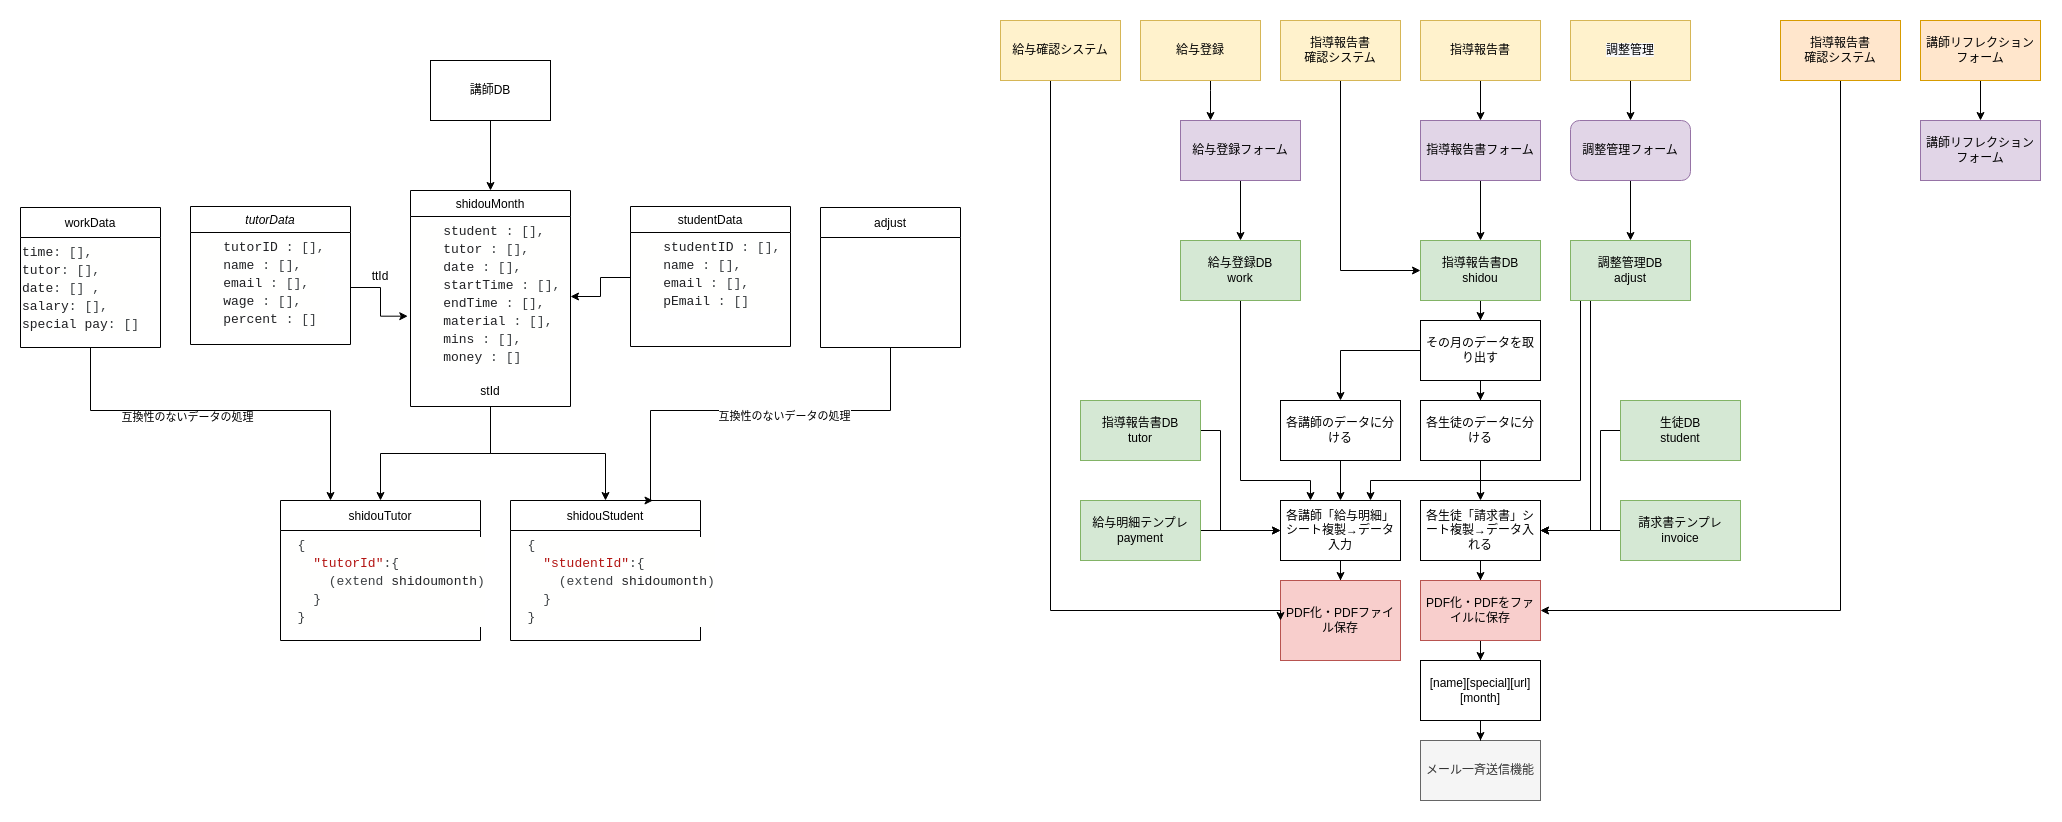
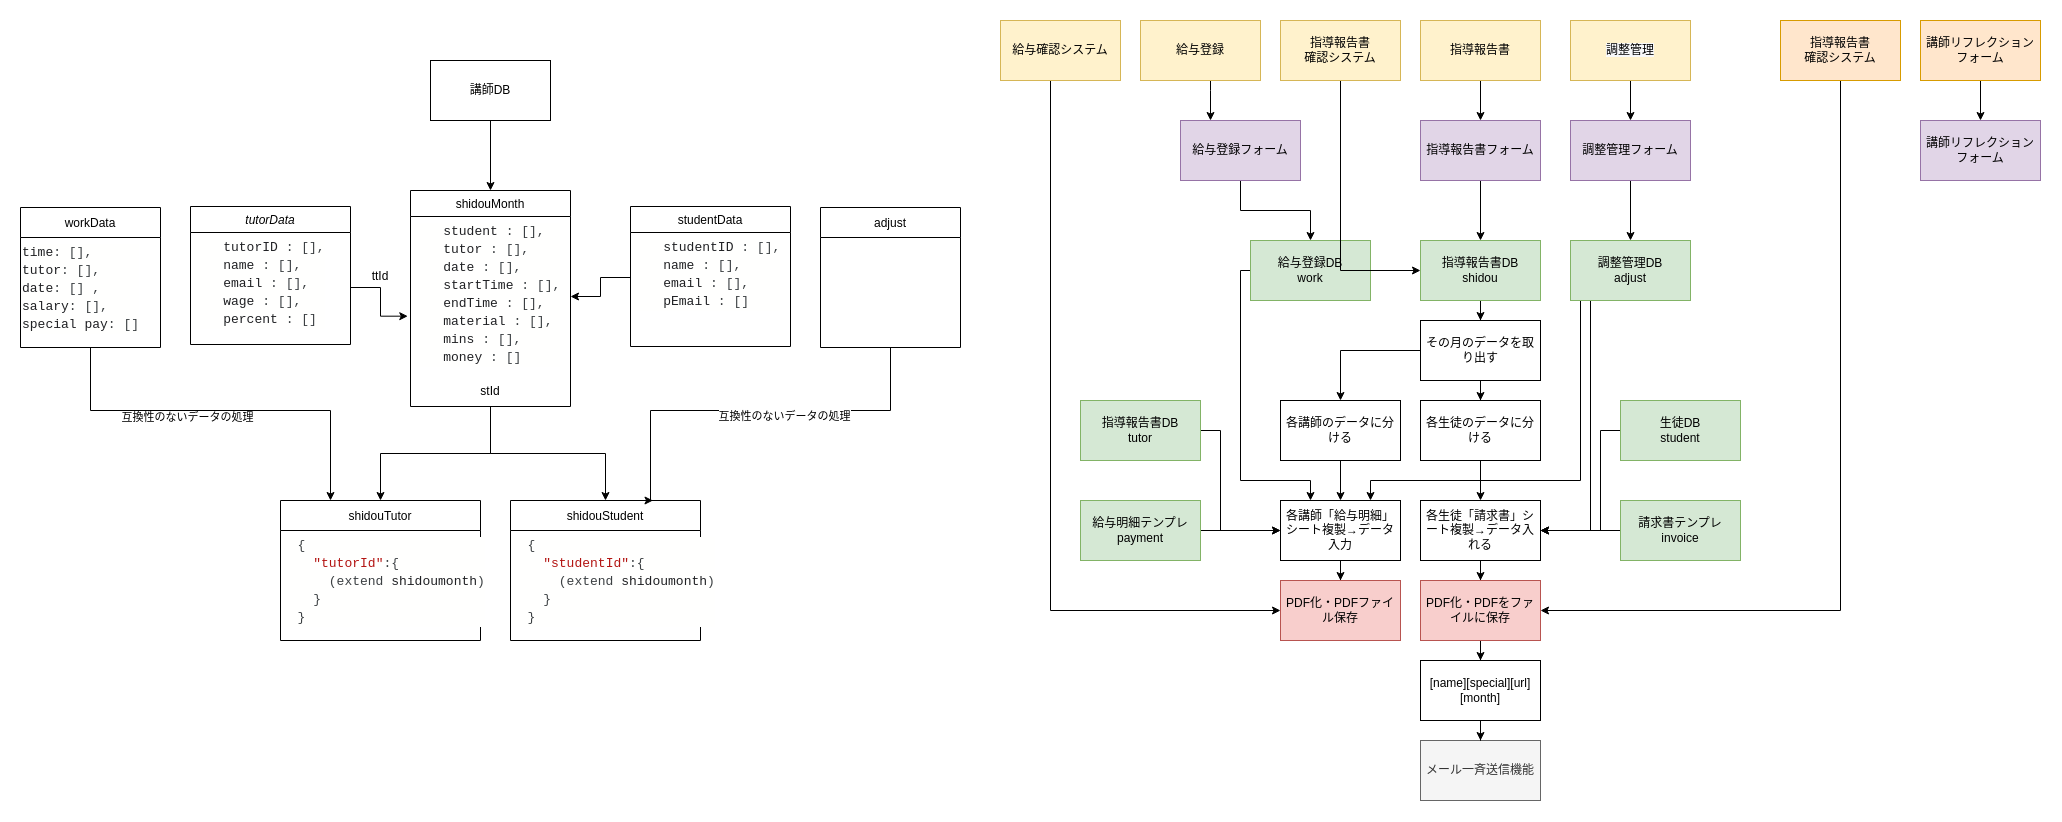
node "調整管理フォーム": shape rounded rectangle -> rectangle
node "給与登録DB work": moved (1241, 271) -> (1311, 271)
node "PDF化・PDFファイル保存": size 120x80 -> 120x60
